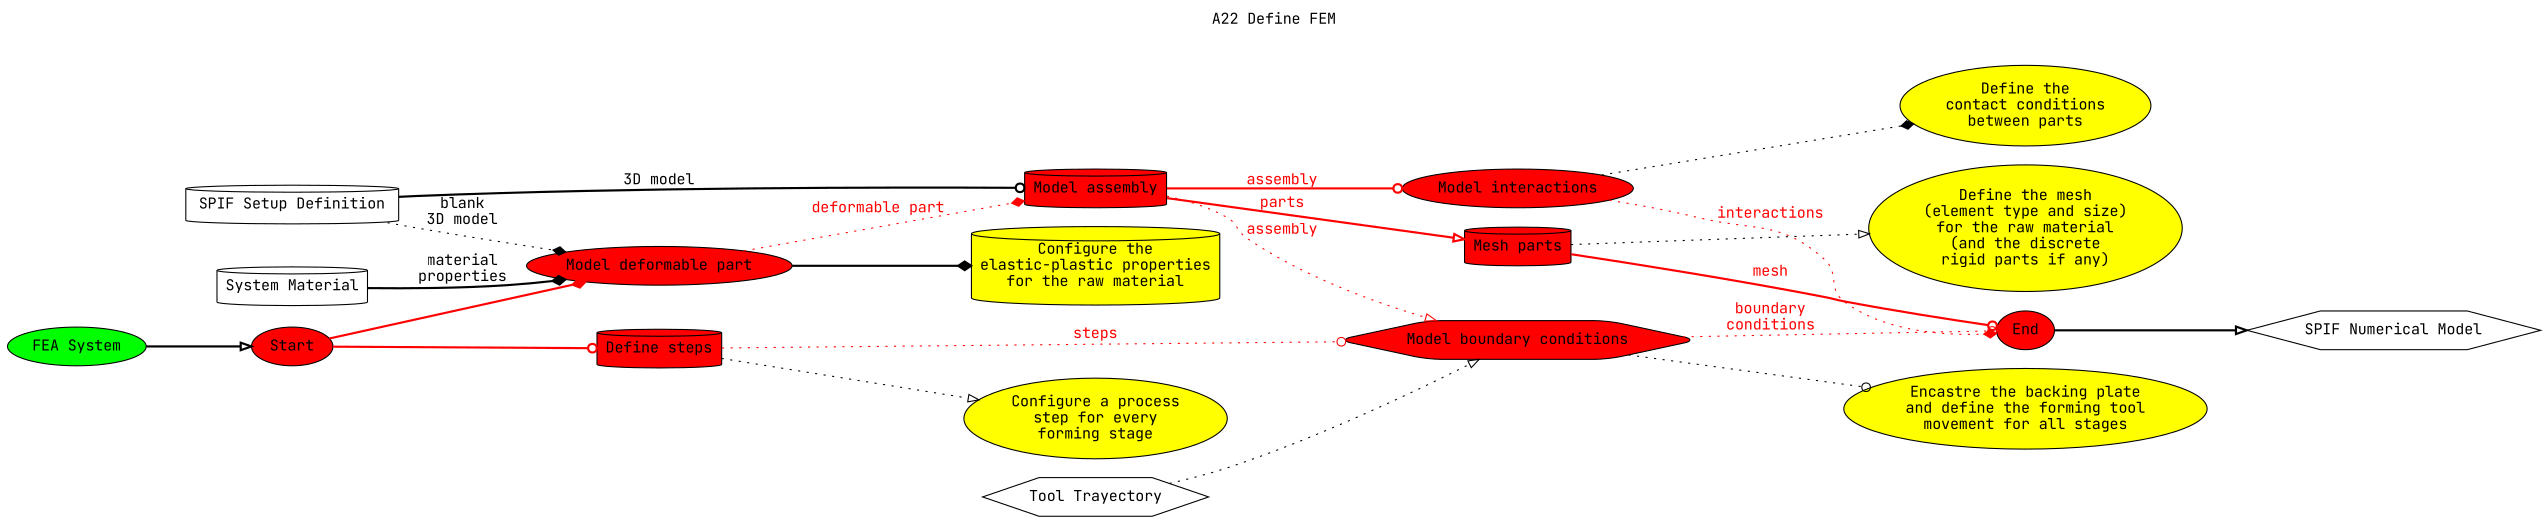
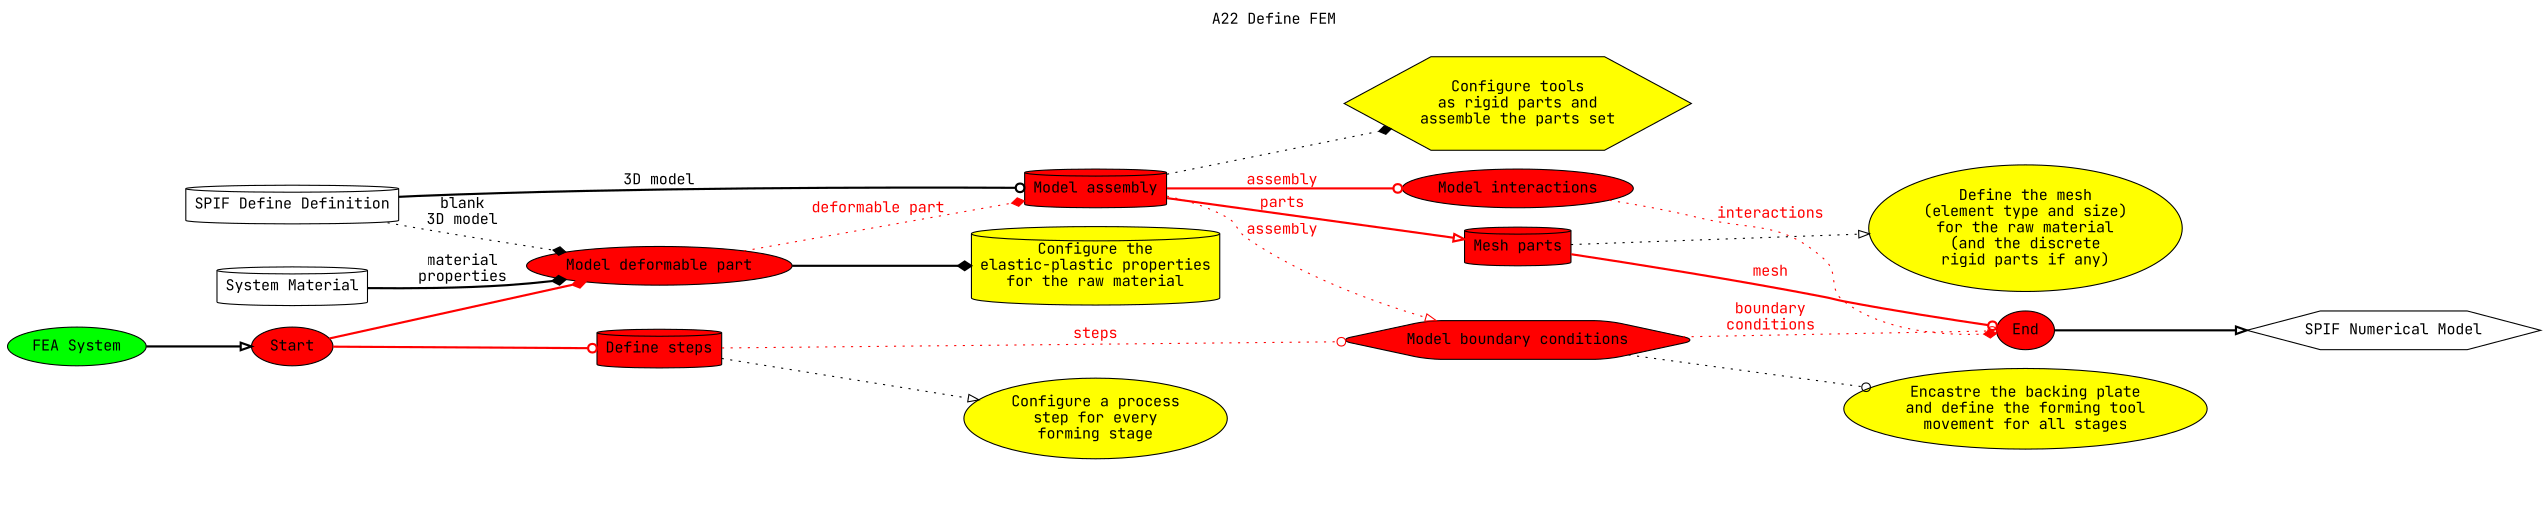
node "Configure tools as rigid parts and assemble the parts set": added
node "Define the contact conditions between parts": removed
node "SPIF Setup Definition": label "SPIF Setup Definition" -> "SPIF Define Definition"
node "Tool Trayectory": removed
